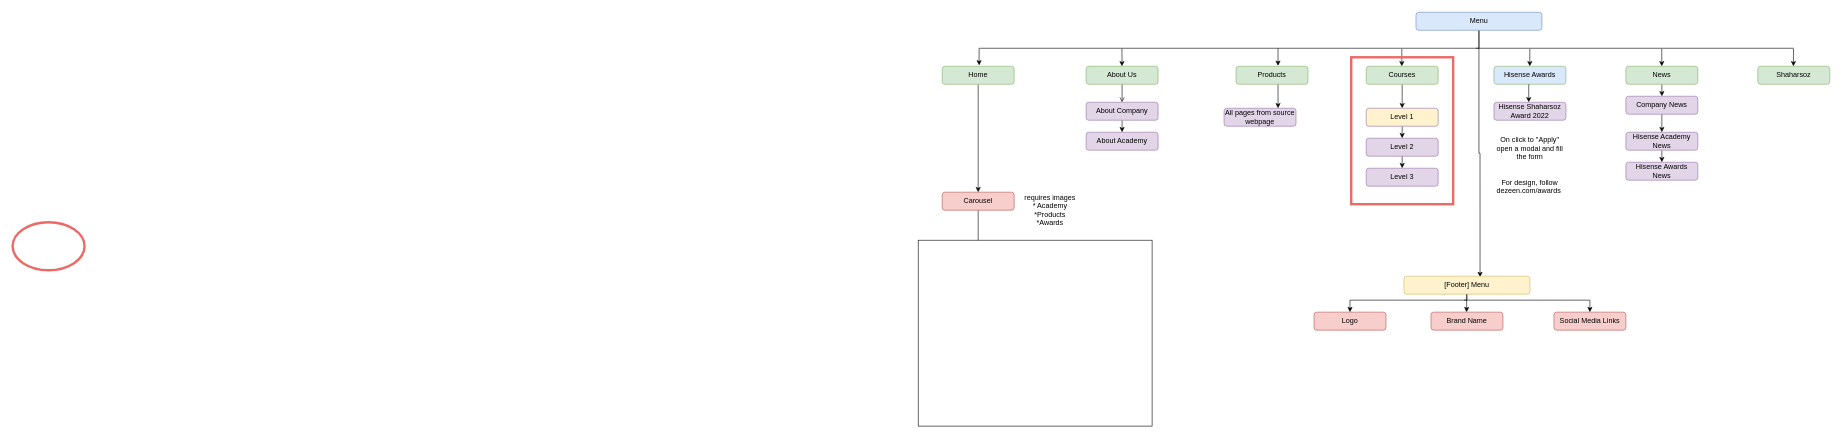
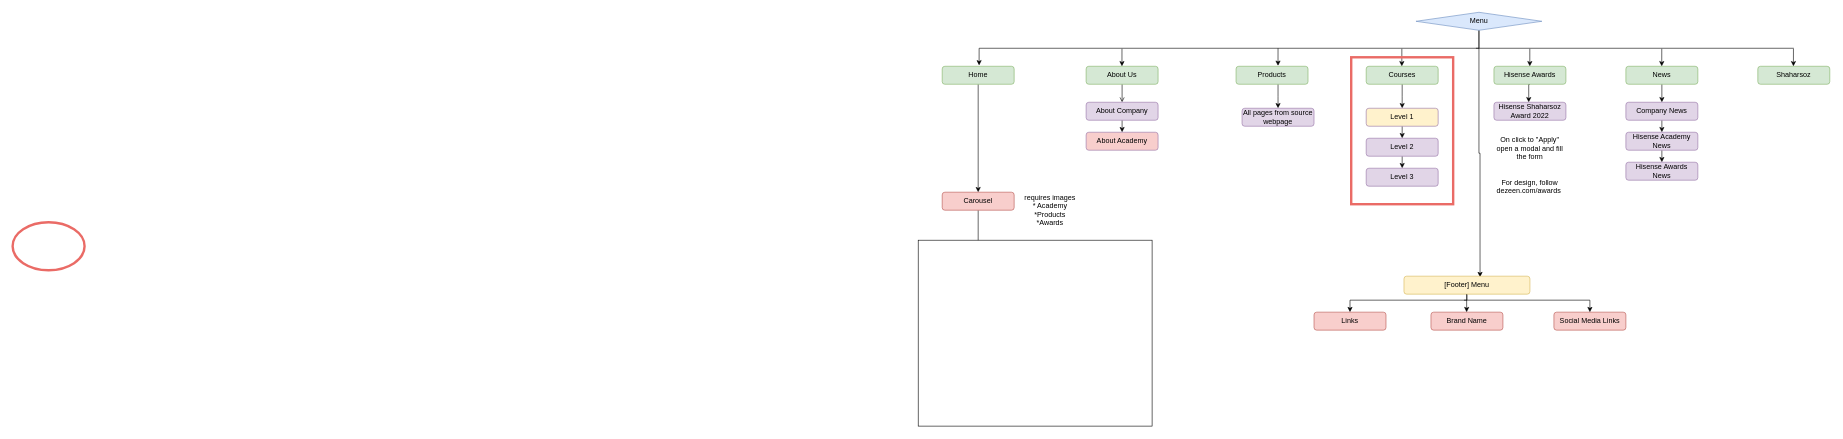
node "Menu": shape rounded rectangle -> diamond
node "Hisense Awards": fillcolor #dae8fc -> #d5e8d4
node "Company News": moved (1662, 105) -> (1662, 111)
node "All pages from source webpage": moved (1260, 117) -> (1278, 117)
node "About Academy": fillcolor #e1d5e7 -> #f8cecc
node "Logo": label "Logo" -> "Links"
